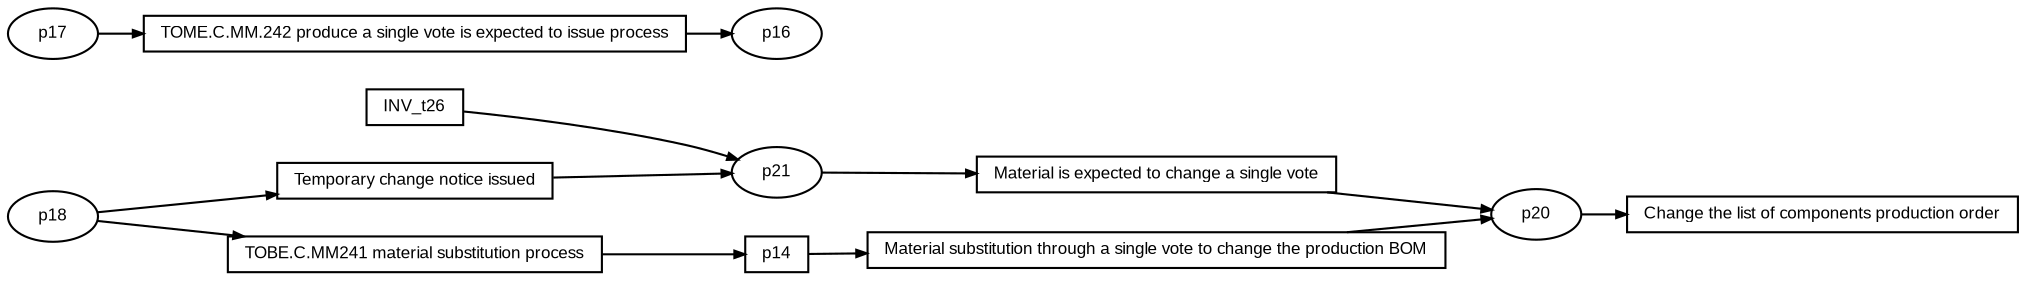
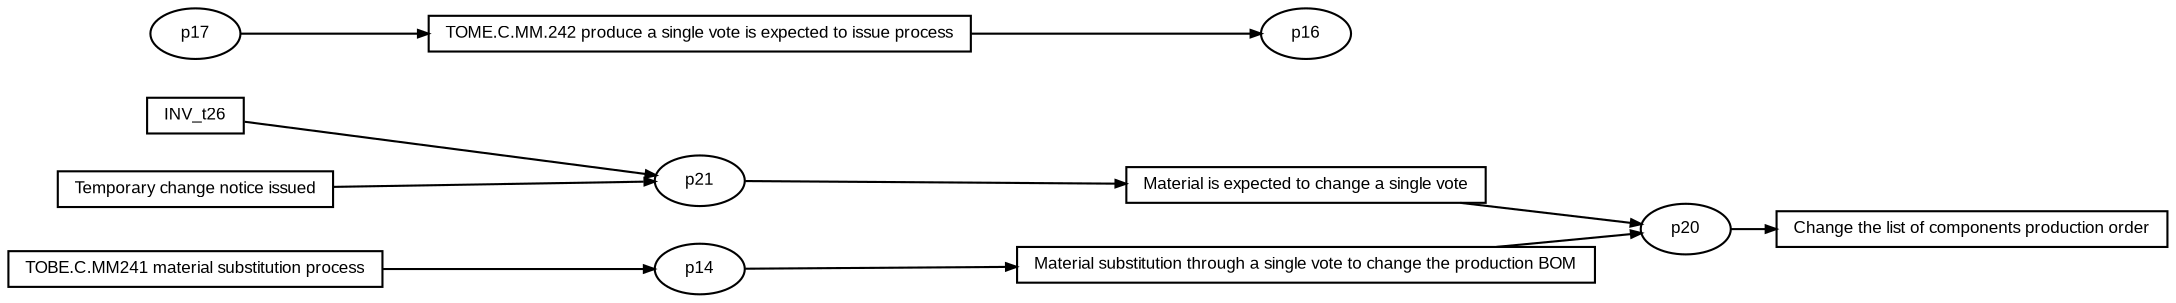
node "p18": removed
node "p14": shape box -> ellipse
